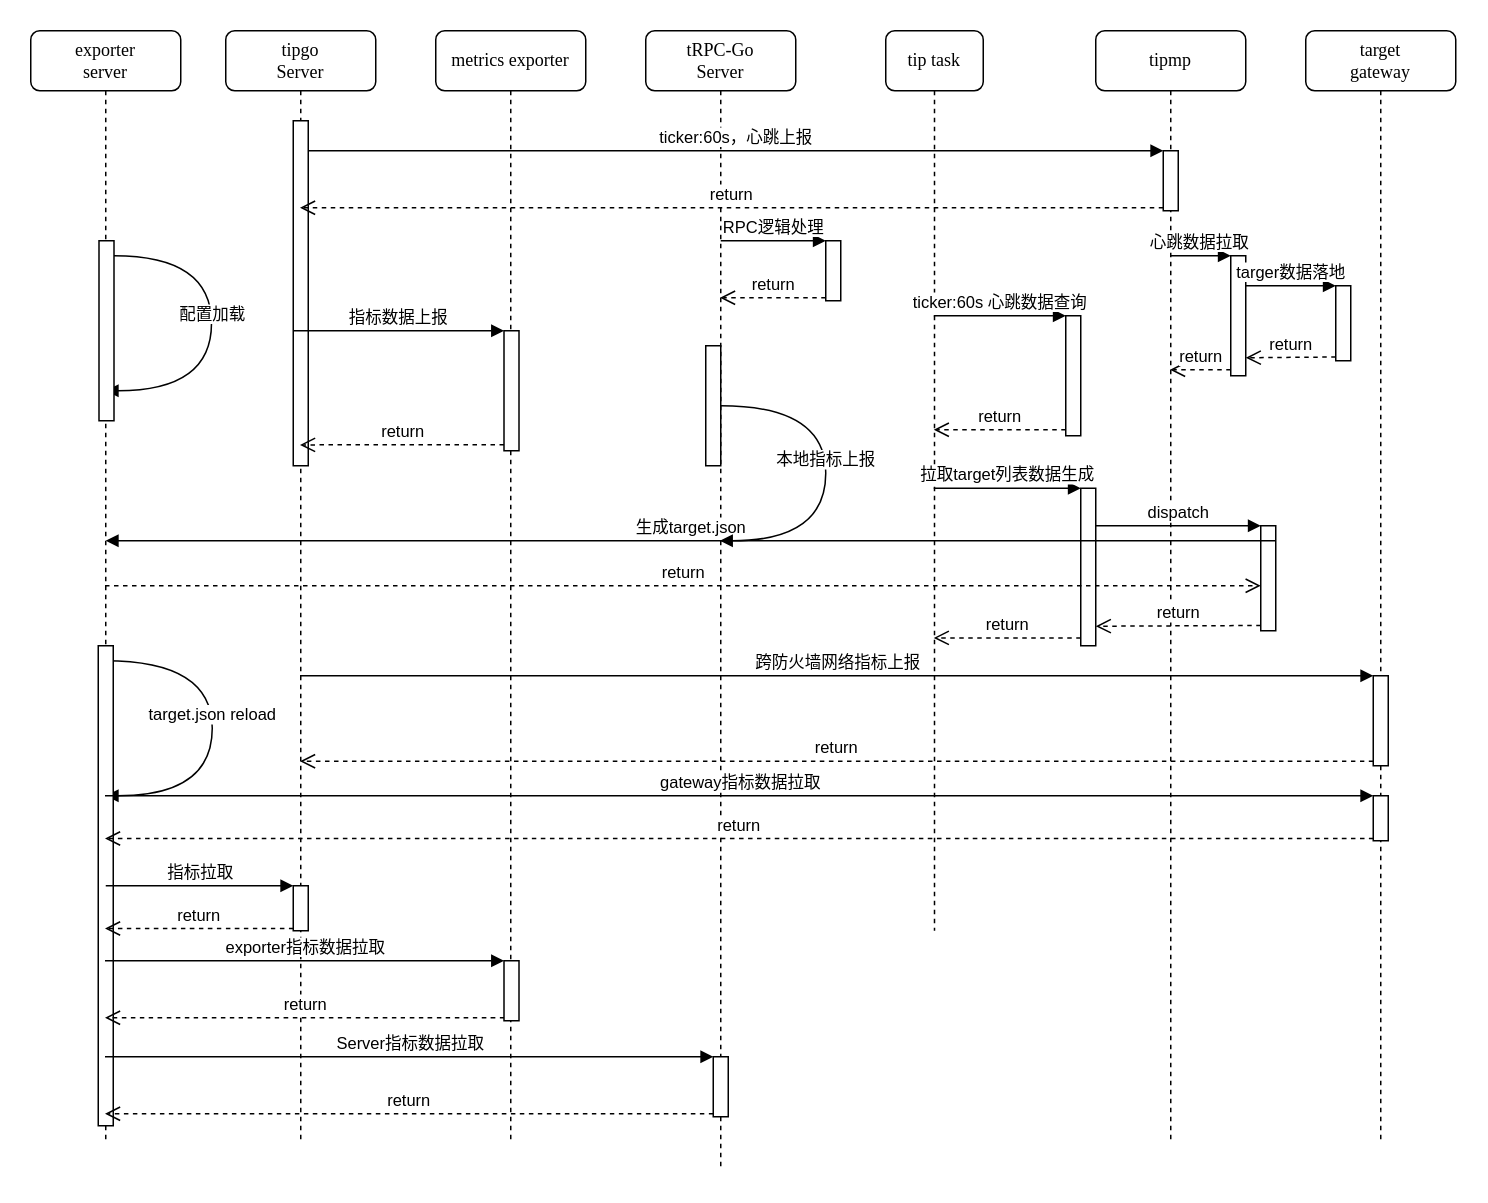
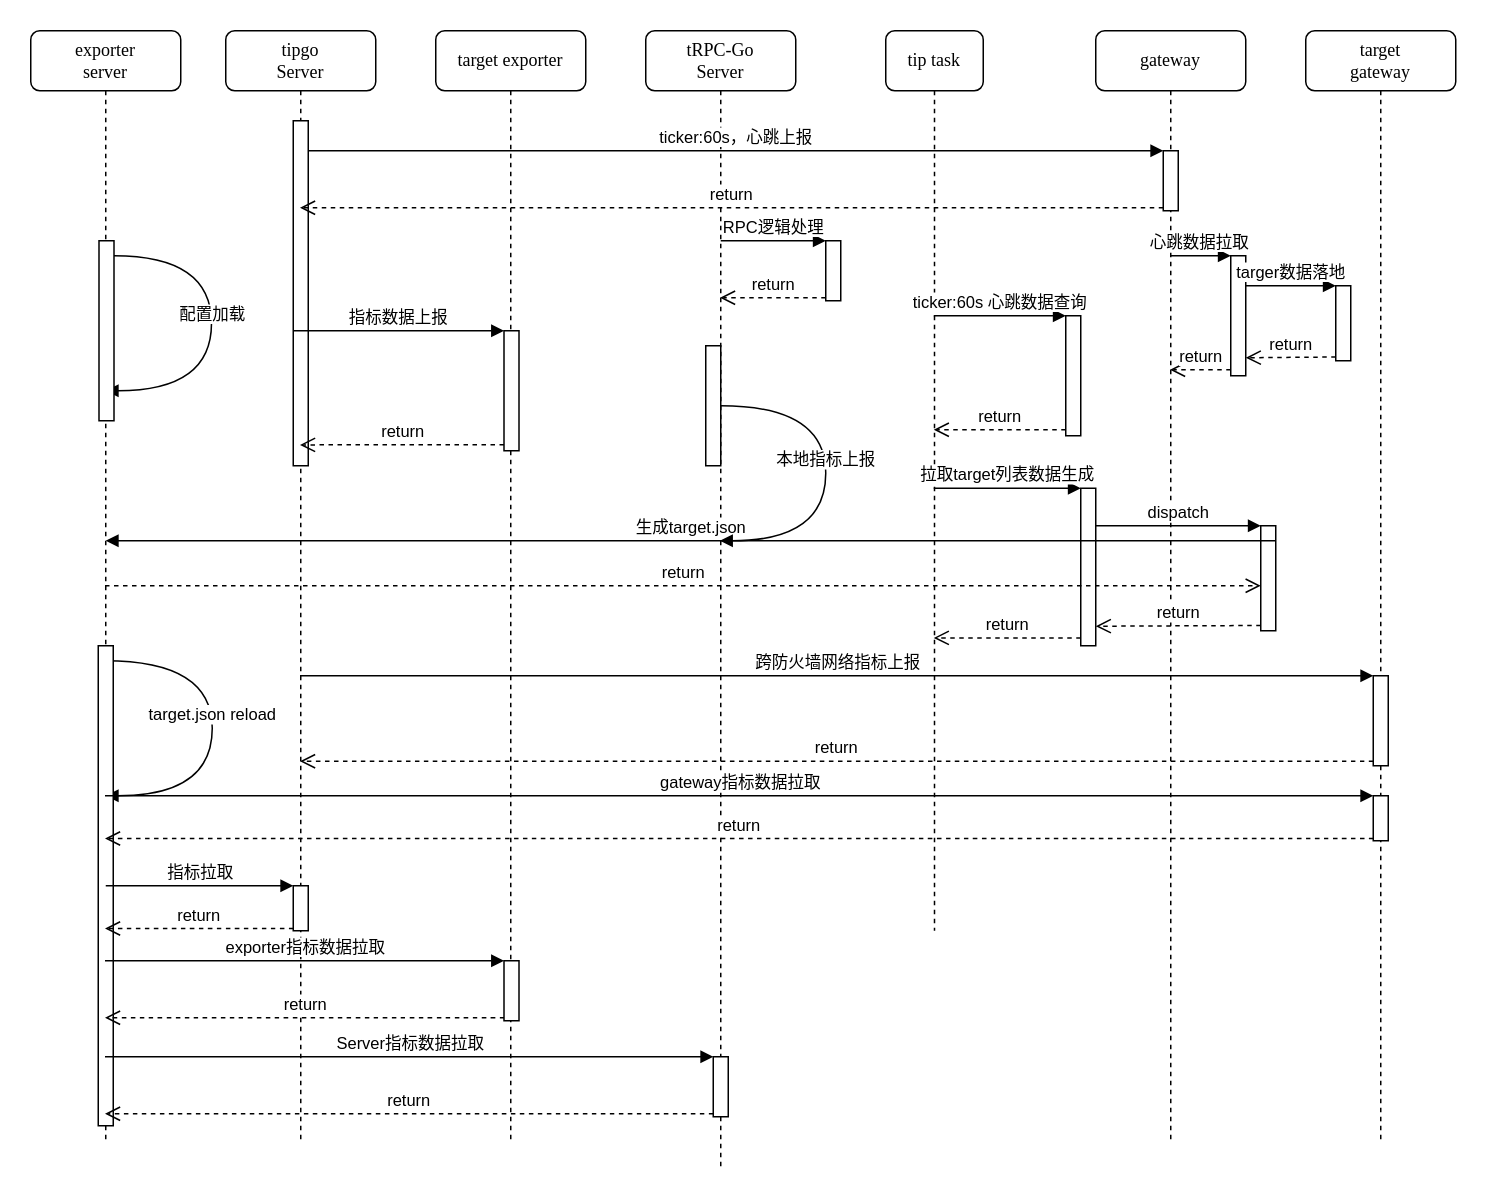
node "metrics exporter": label "metrics exporter" -> "target exporter"
node "tipmp": label "tipmp" -> "gateway"
